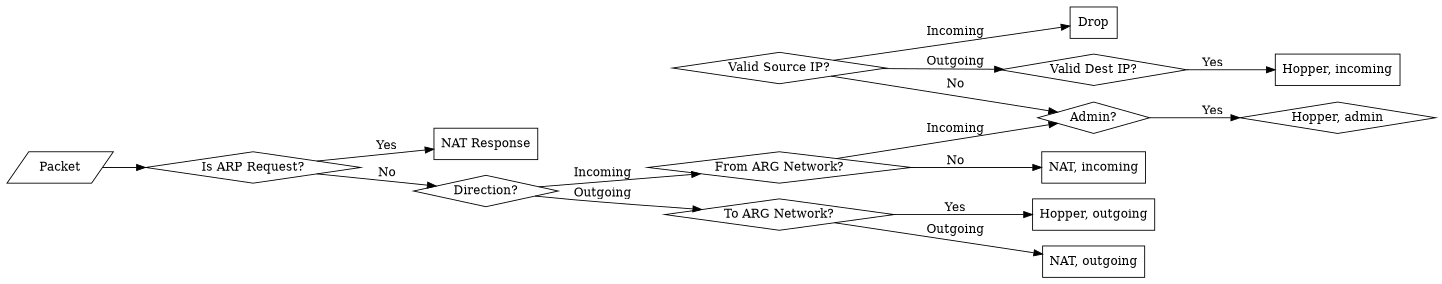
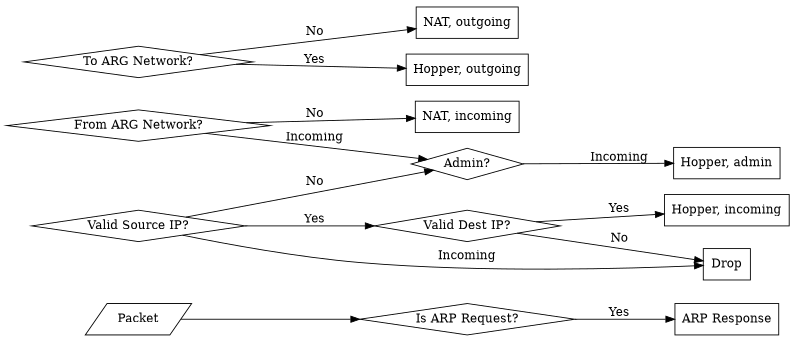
edge "Valid Source IP?" -> "Valid Dest IP?": label "Outgoing" -> "Yes"
edge "Admin?" -> "Hopper, admin": label "Yes" -> "Incoming"
node "Hopper, admin": shape diamond -> box
node "NAT Response": label "NAT Response" -> "ARP Response"
node "Direction?": removed
edge "To ARG Network?" -> "NAT, outgoing": label "Outgoing" -> "No"
edge "Valid Dest IP?" -> "Drop": added, label "No"
